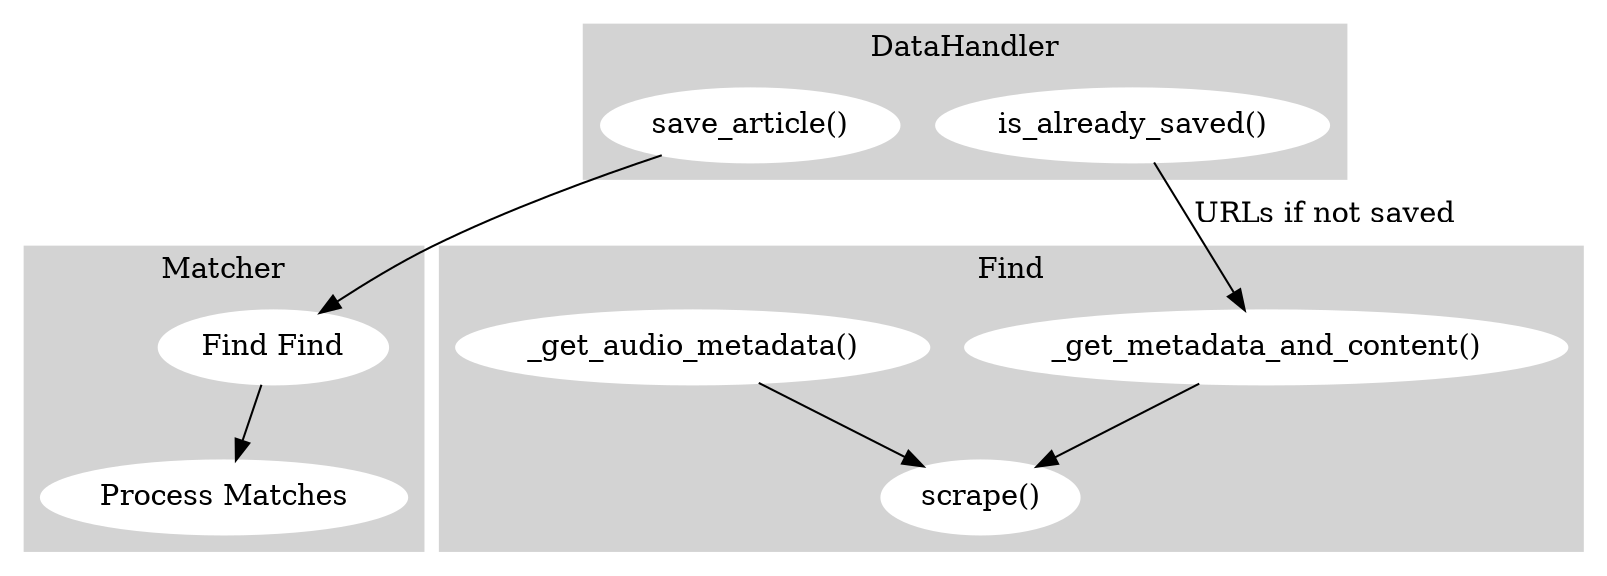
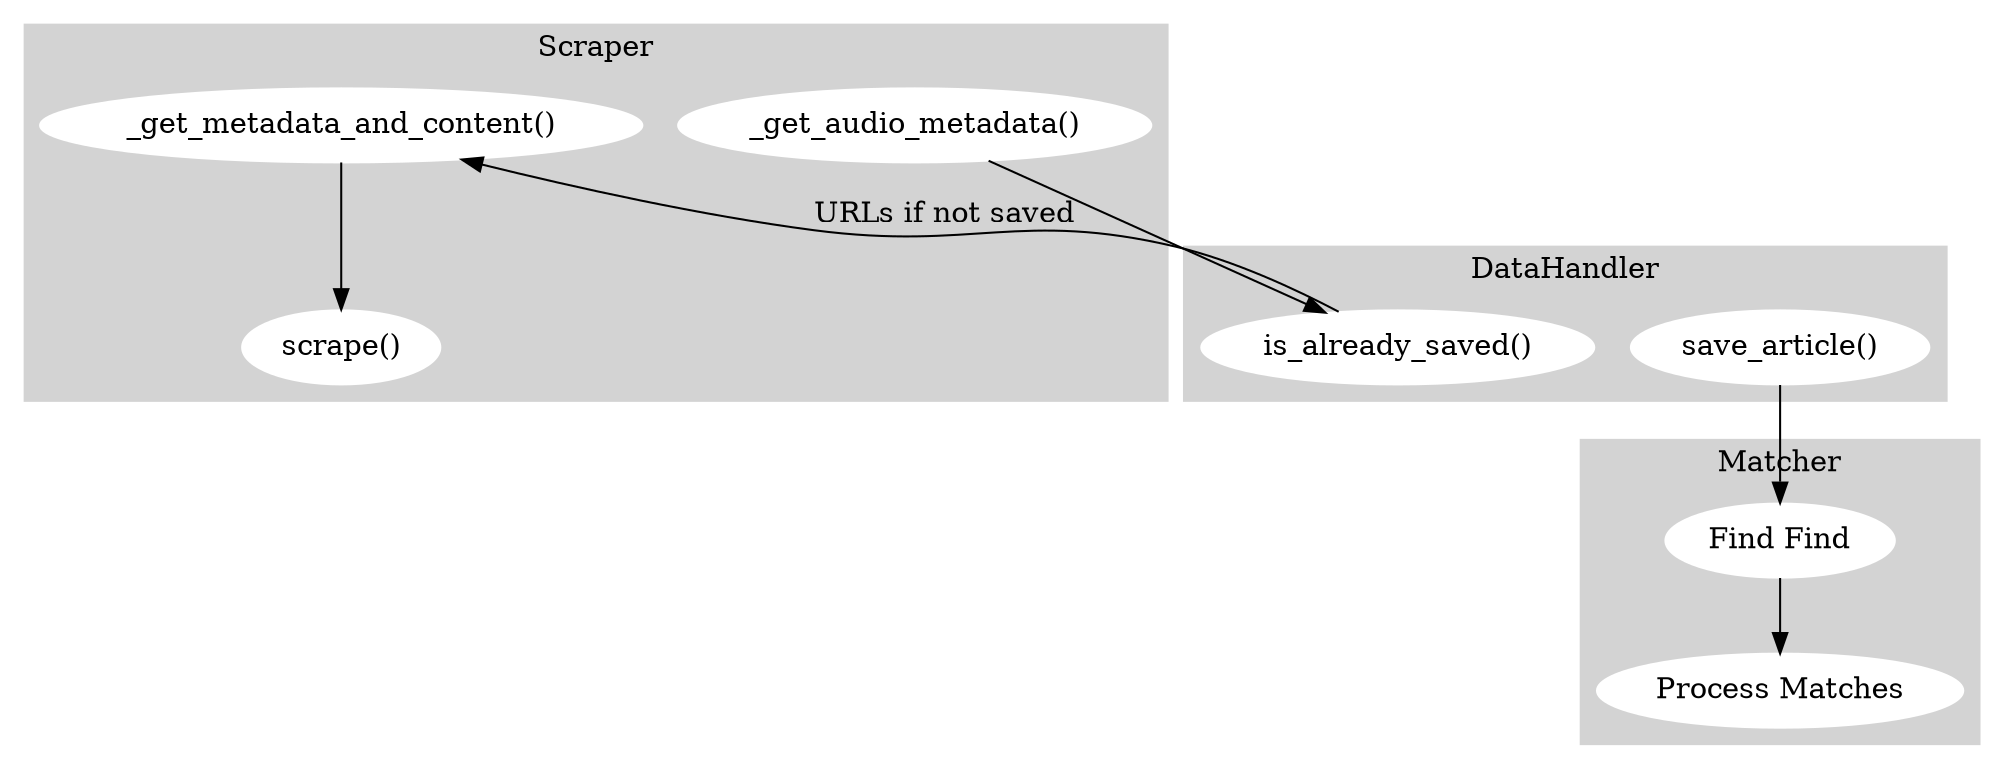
cluster "Find": label "Find" -> "Scraper"
edge "_get_audio_metadata()" -> "scrape()": now "_get_audio_metadata()" -> "is_already_saved()"
